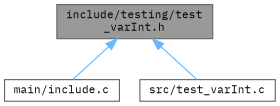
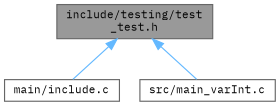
node "include/testing/test _varInt.h": label "include/testing/test _varInt.h" -> "include/testing/test _test.h"
node "src/test_varInt.c": label "src/test_varInt.c" -> "src/main_varInt.c"
